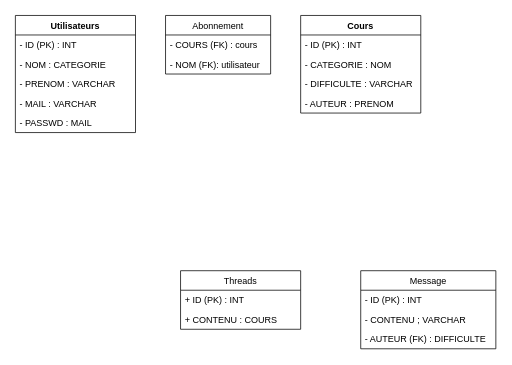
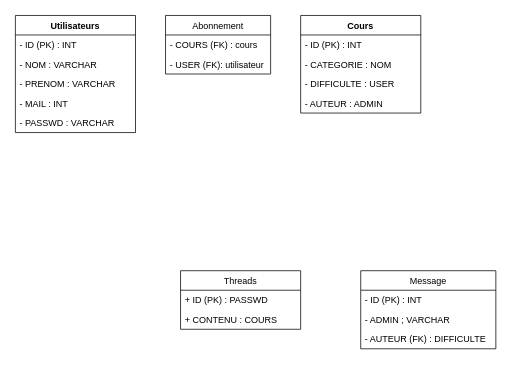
node "- NOM : CATEGORIE": label "- NOM : CATEGORIE" -> "- NOM : VARCHAR"
node "- NOM (FK): utilisateur": label "- NOM (FK): utilisateur" -> "- USER (FK): utilisateur"
node "- DIFFICULTE : VARCHAR": label "- DIFFICULTE : VARCHAR" -> "- DIFFICULTE : USER"
node "- MAIL : VARCHAR": label "- MAIL : VARCHAR" -> "- MAIL : INT"
node "- AUTEUR : PRENOM": label "- AUTEUR : PRENOM" -> "- AUTEUR : ADMIN"
node "- PASSWD : MAIL": label "- PASSWD : MAIL" -> "- PASSWD : VARCHAR"
node "+ ID (PK) : INT": label "+ ID (PK) : INT" -> "+ ID (PK) : PASSWD"
node "- CONTENU ; VARCHAR": label "- CONTENU ; VARCHAR" -> "- ADMIN ; VARCHAR"
